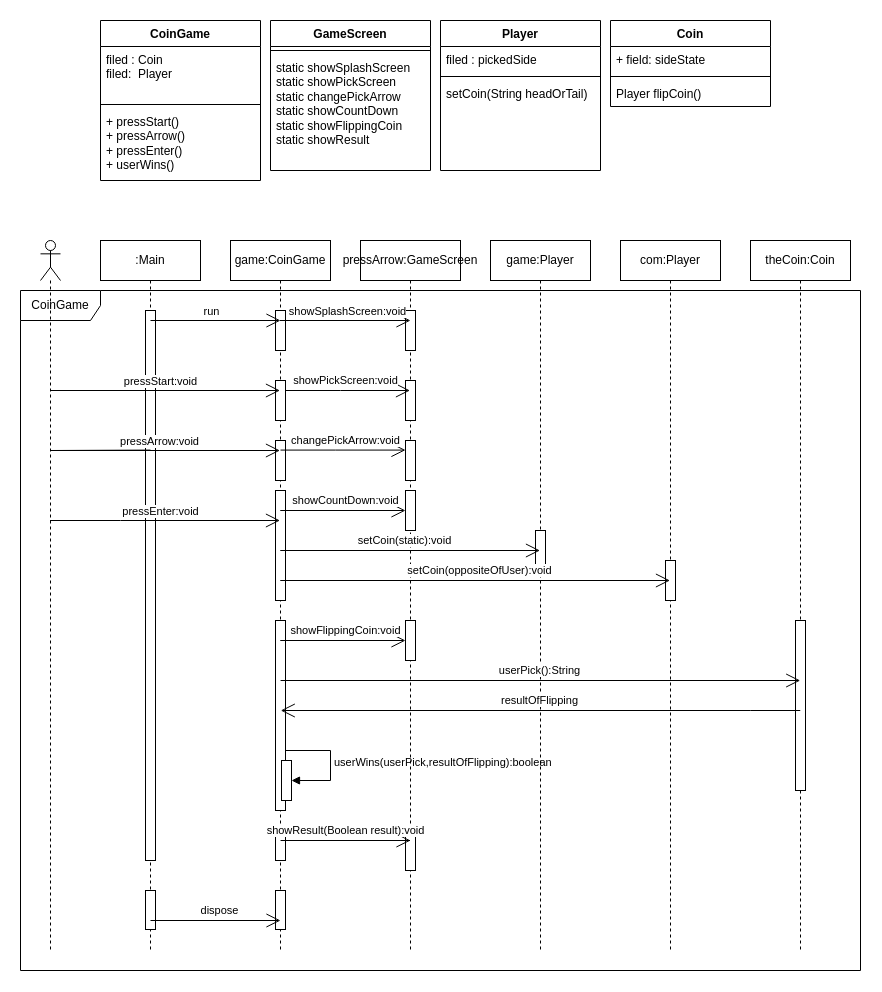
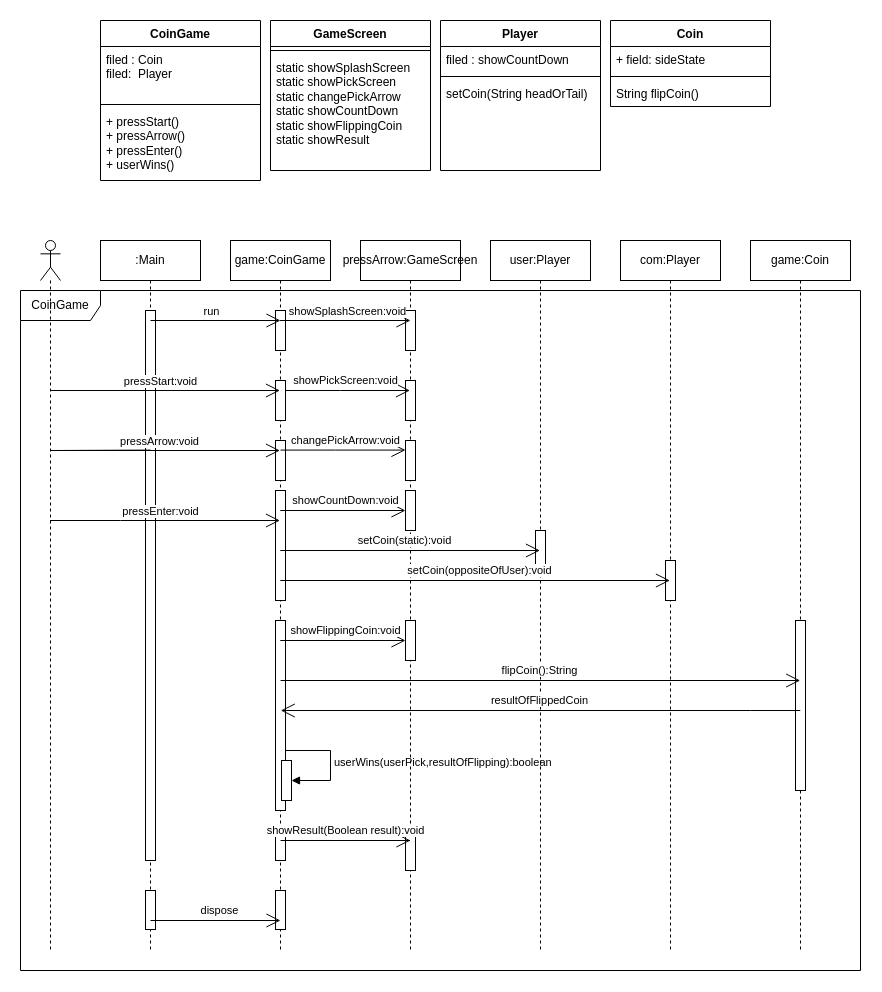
node "filed : pickedSide": label "filed : pickedSide" -> "filed : showCountDown"
node "Player flipCoin()": label "Player flipCoin()" -> "String flipCoin()"
node "game:Player": label "game:Player" -> "user:Player"
node "theCoin:Coin": label "theCoin:Coin" -> "game:Coin"
node "userPick():String": label "userPick():String" -> "flipCoin():String"
node "resultOfFlipping": label "resultOfFlipping" -> "resultOfFlippedCoin"
